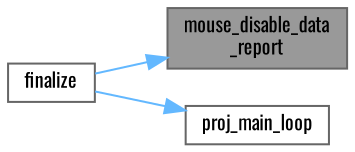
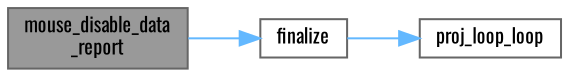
edge "finalize" -> "mouse_disable_data _report": reversed
node "proj_main_loop": label "proj_main_loop" -> "proj_loop_loop"
